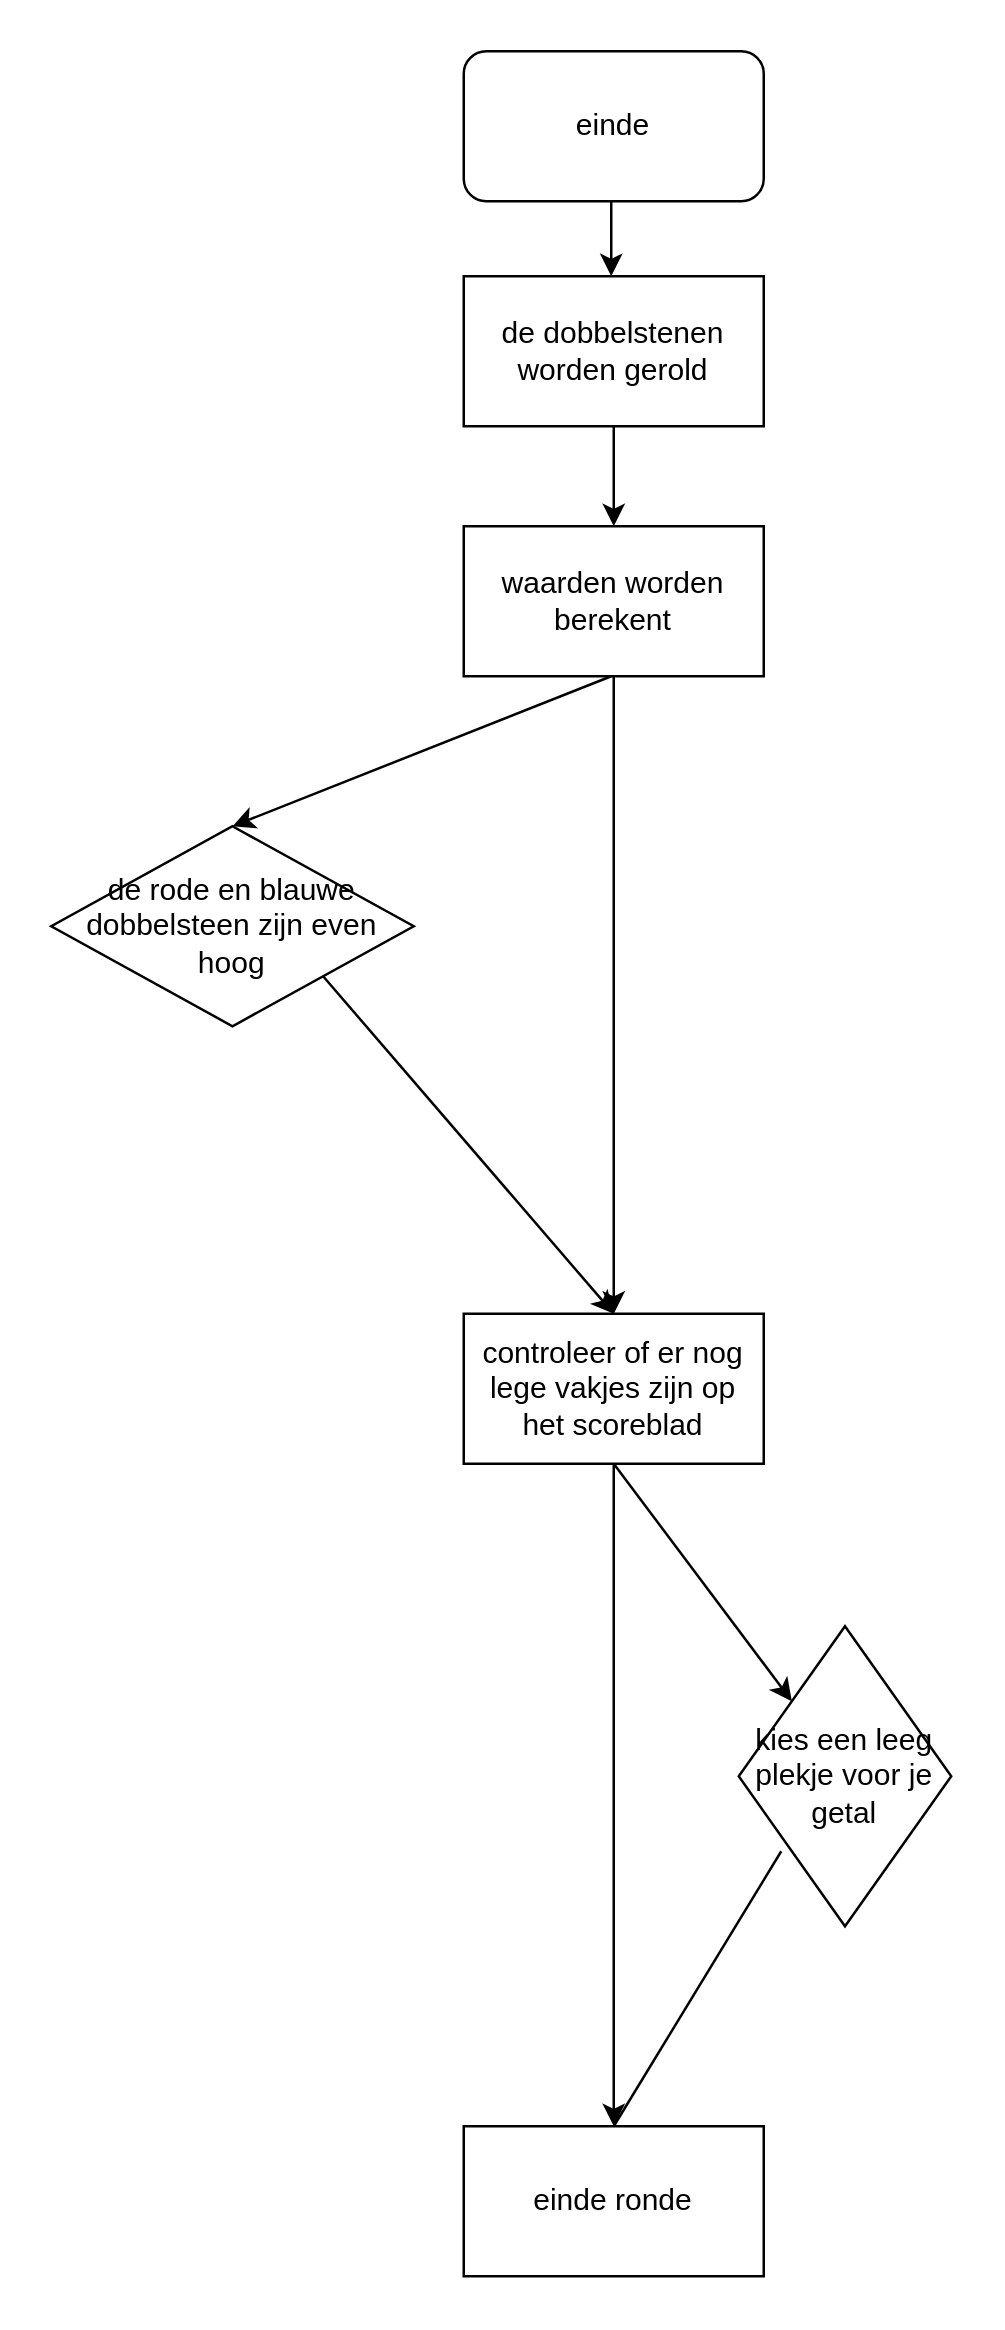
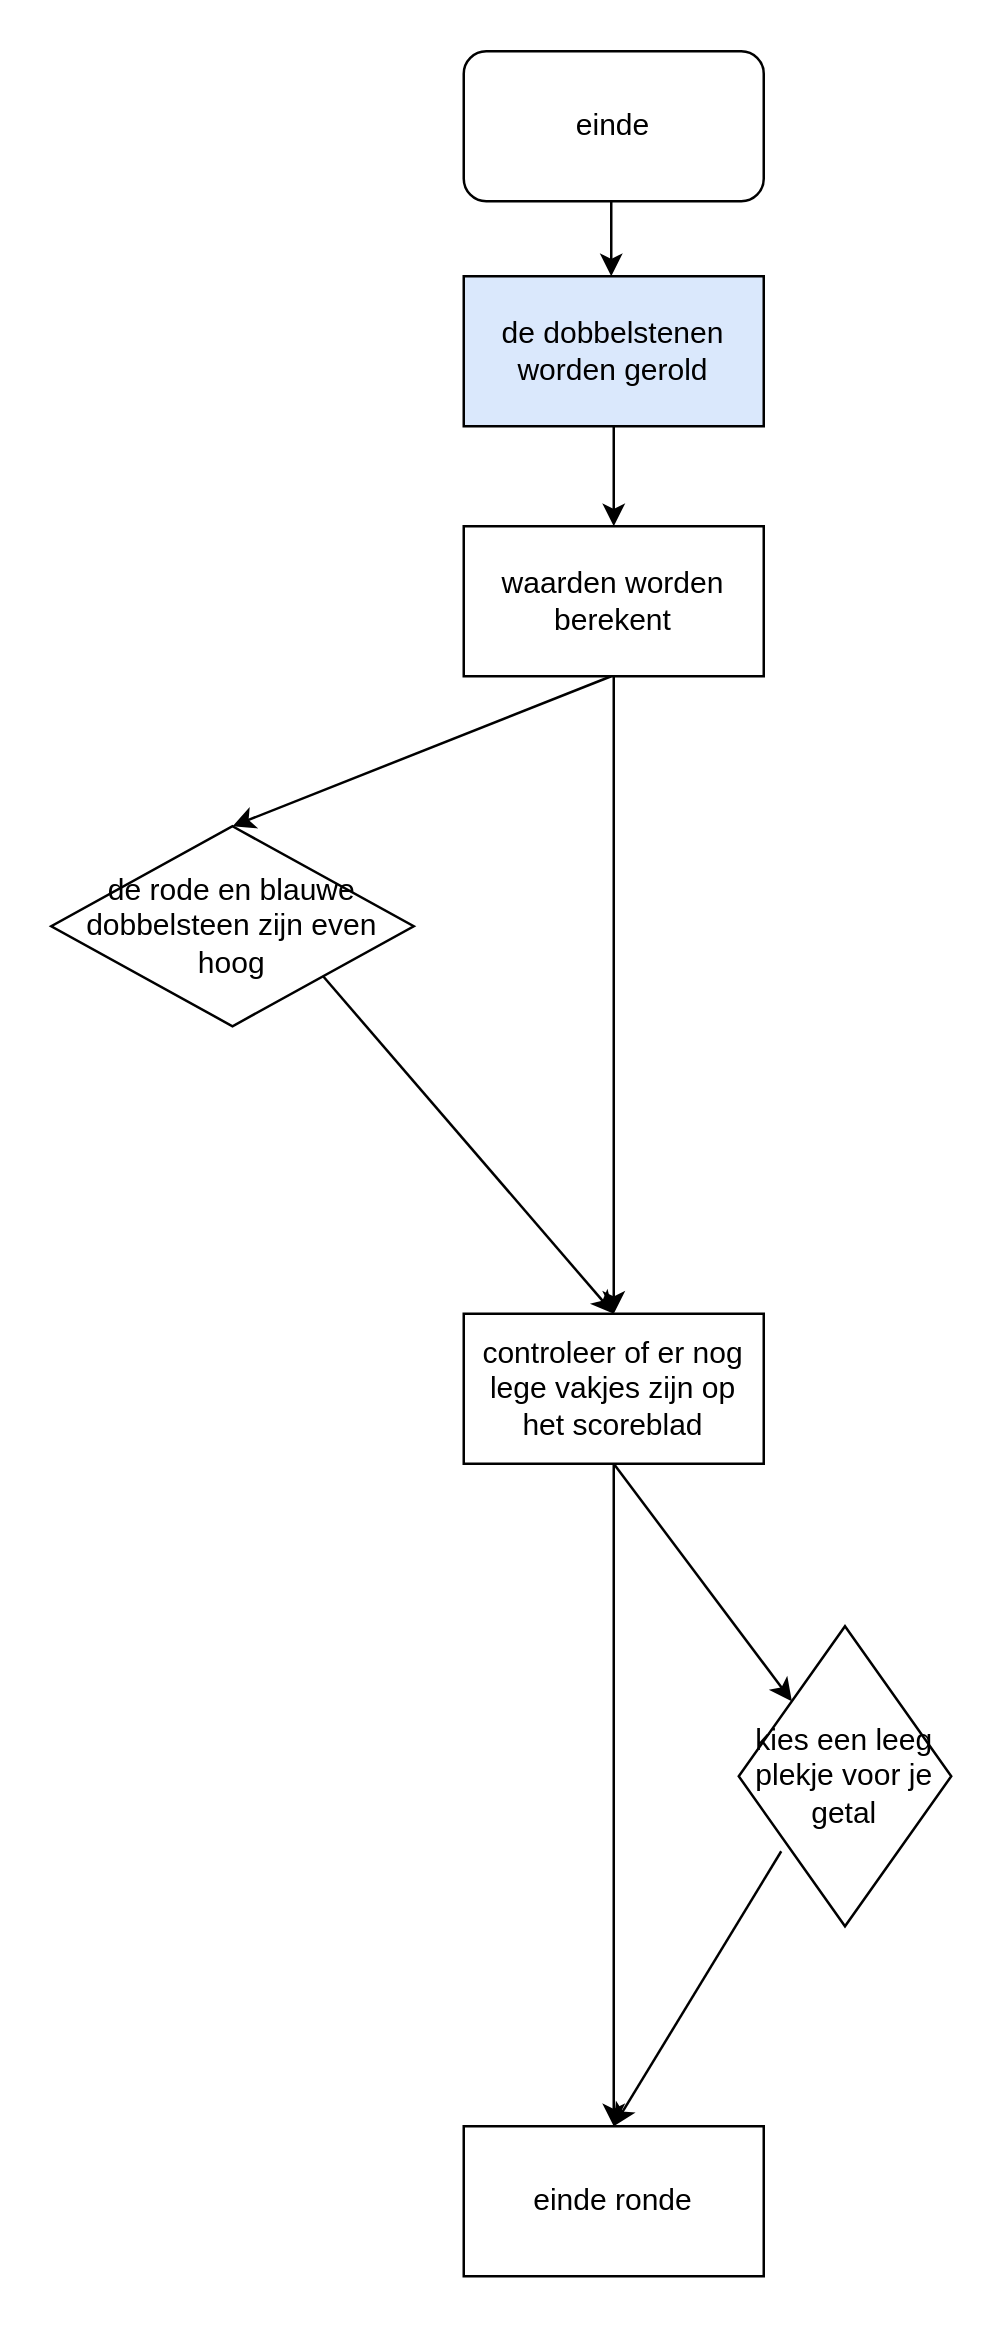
node "de dobbelstenen worden gerold": fillcolor #ffffff -> #dae8fc
edge "kies een leeg plekje voor je getal" -- "einde ronde": arrowhead none -> classic
